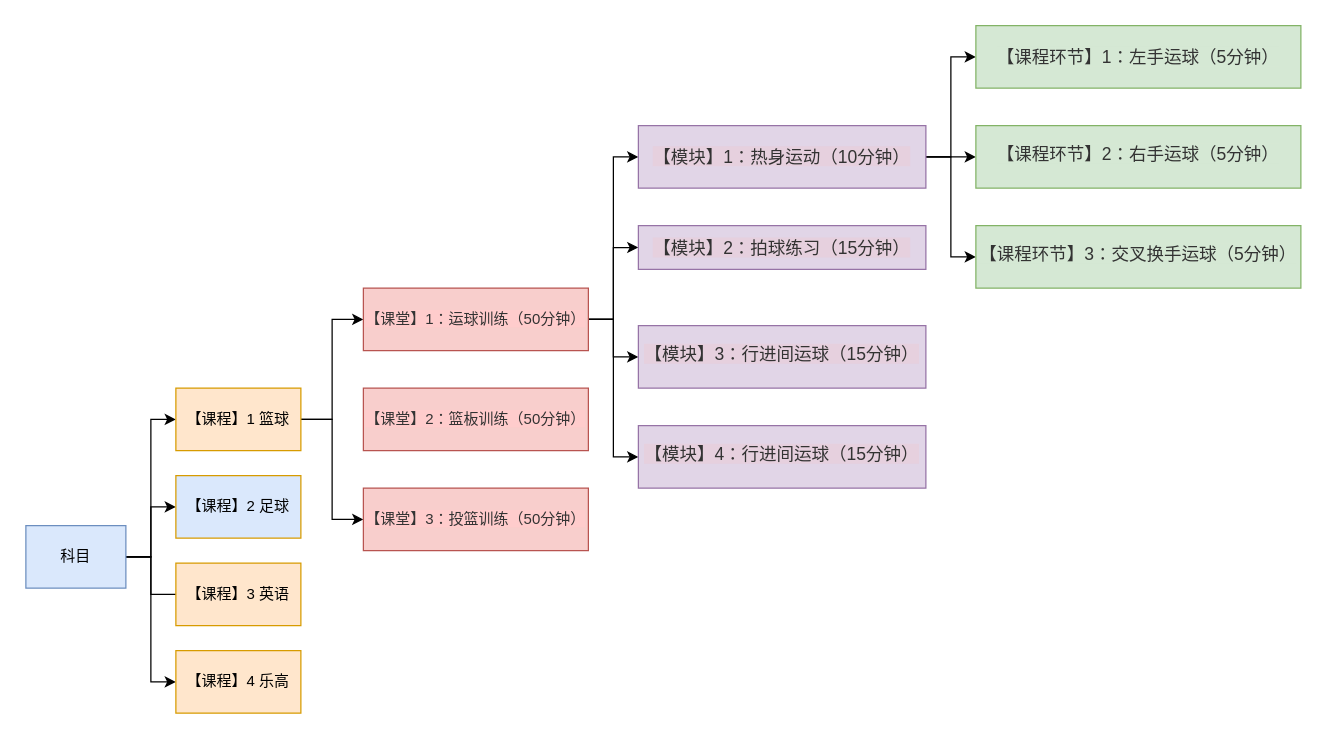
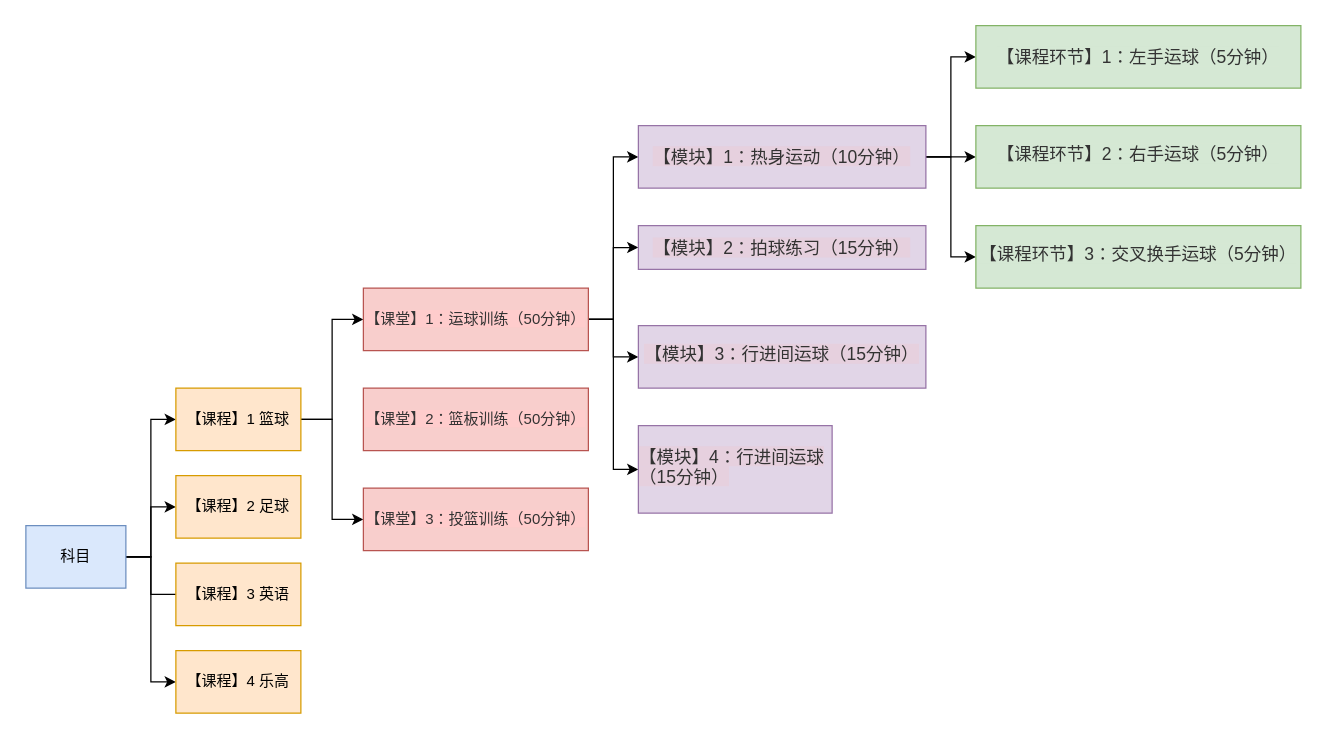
node "【模块】4：行进间运球（15分钟）": size 288x63 -> 194x88
node "【课程】2 足球": fillcolor #dae8fc -> #ffe6cc
